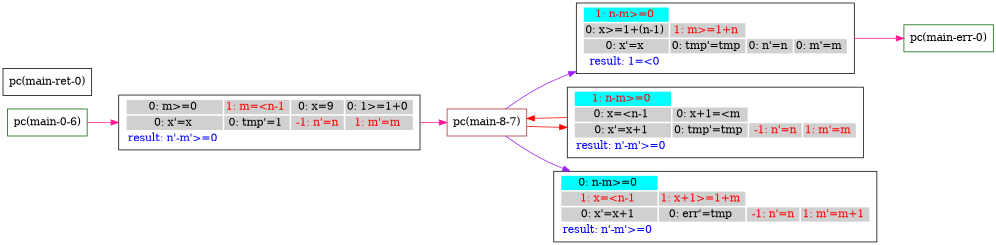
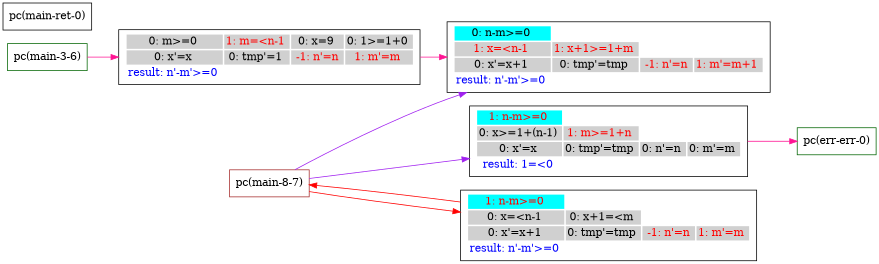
node "pc(main-err-0)": label "pc(main-err-0)" -> "pc(err-err-0)"
node "pc(main-0-6)": label "pc(main-0-6)" -> "pc(main-3-6)"
edge "0: m>=0" -> "pc(main-8-7)": now "0: m>=0" -> "0: n-m>=0"
node "0: n-m>=0": text "0: err'=tmp" -> "0: tmp'=tmp"
